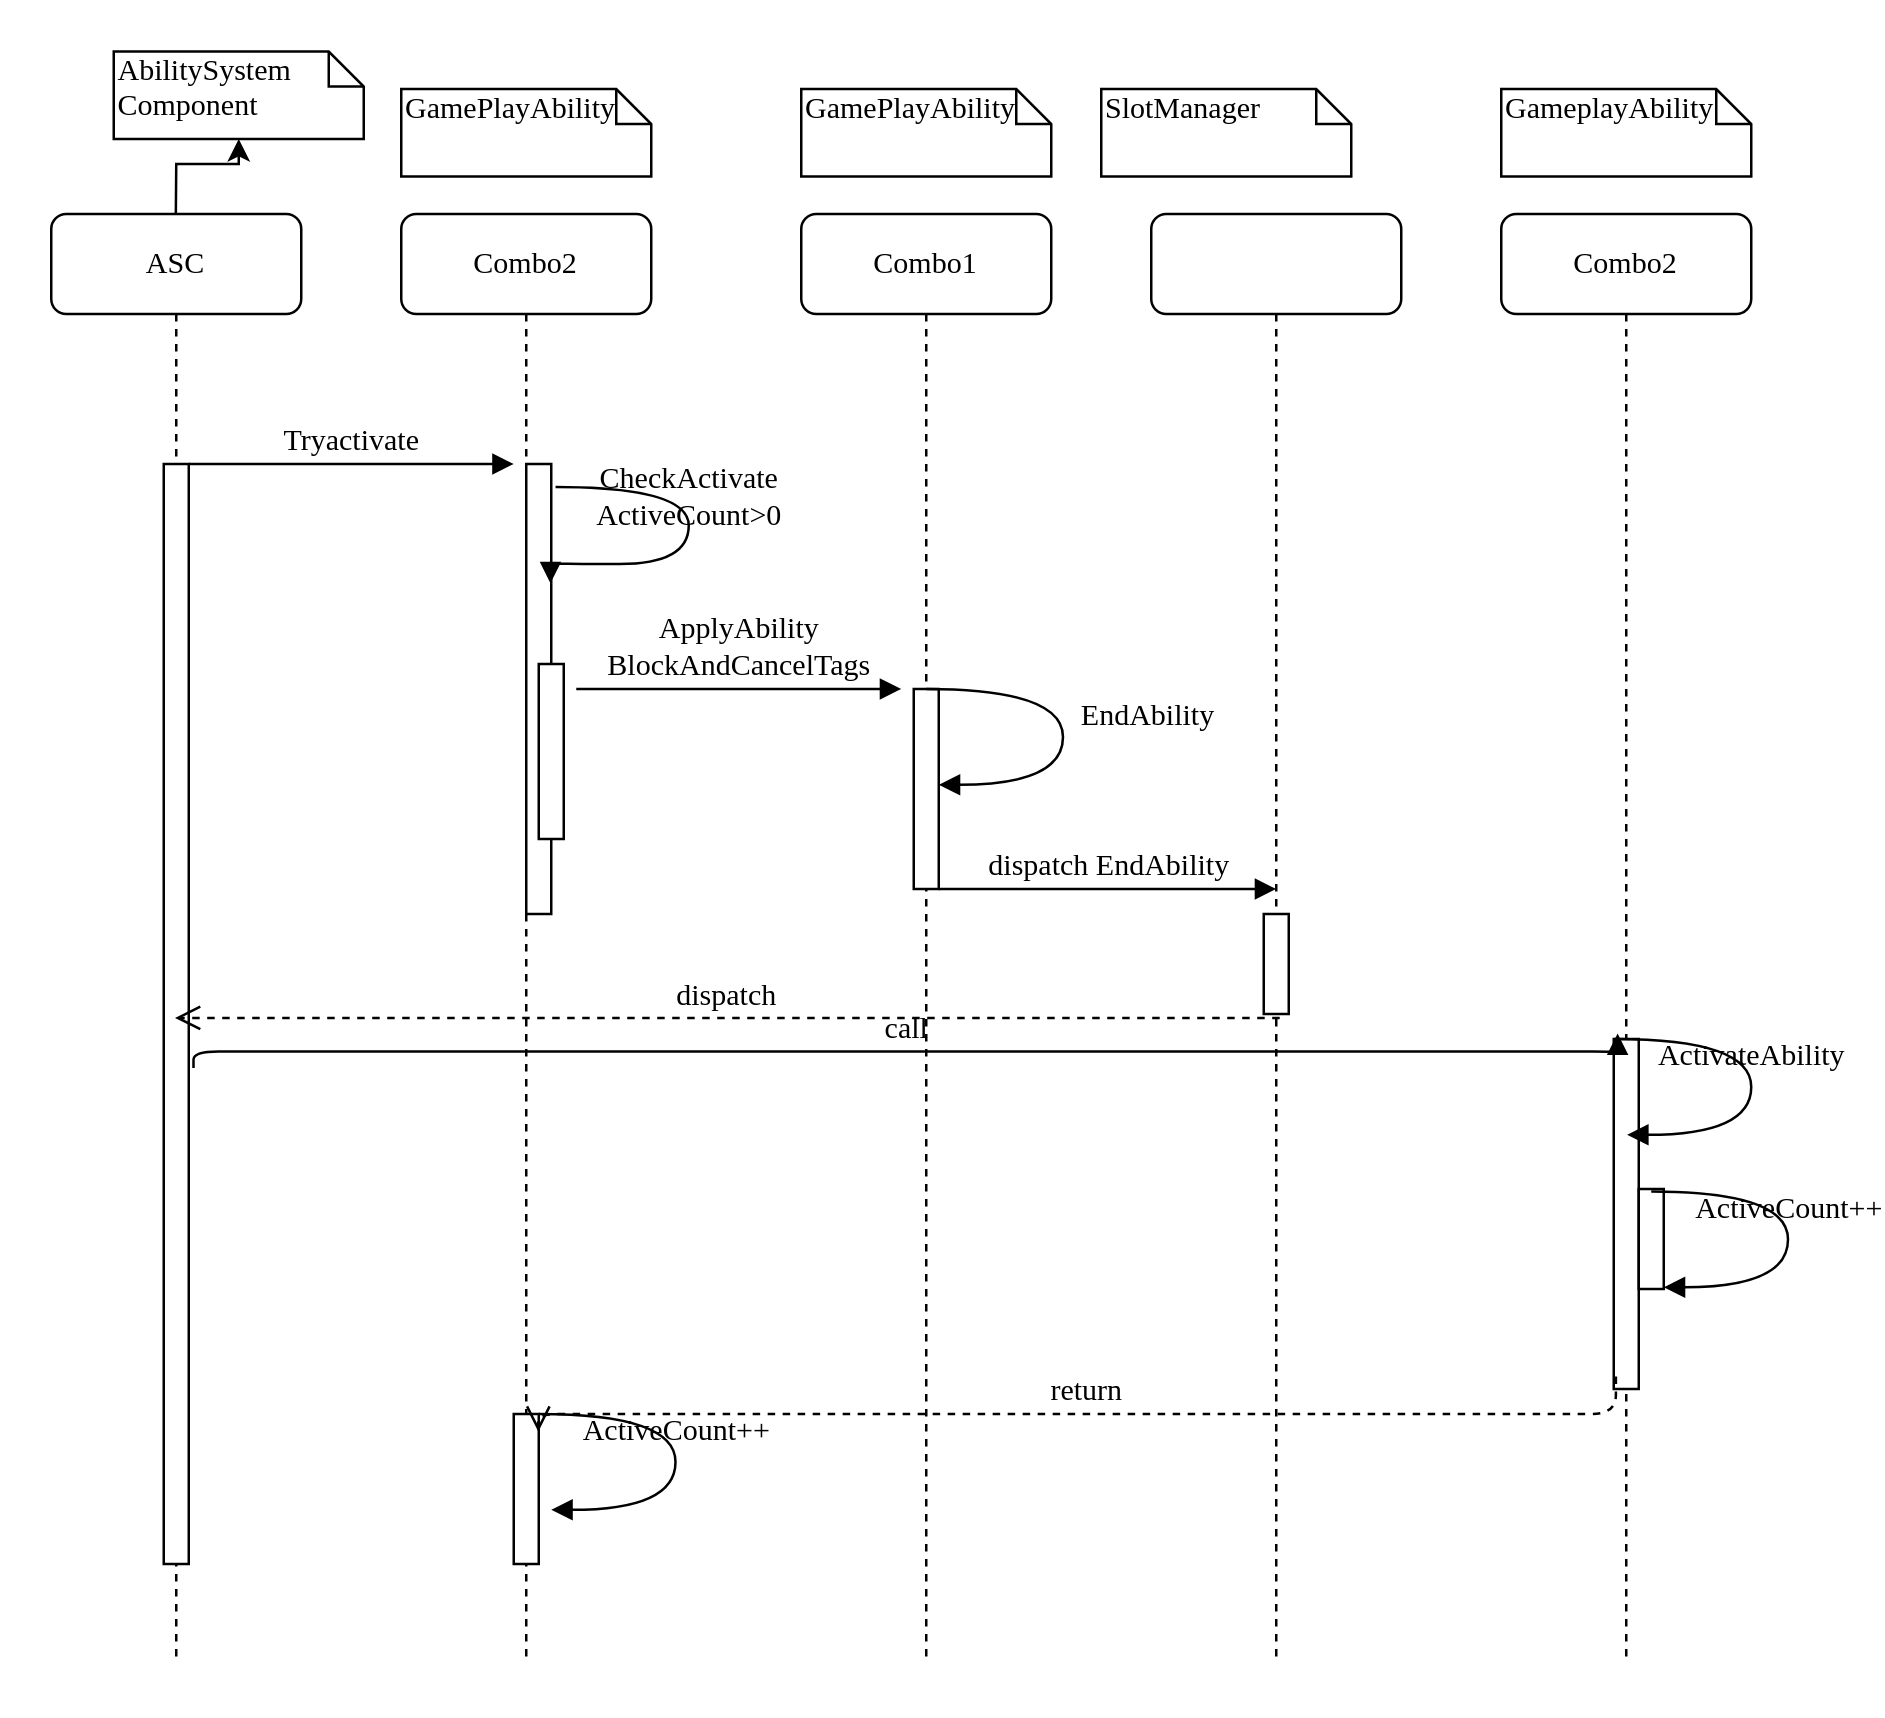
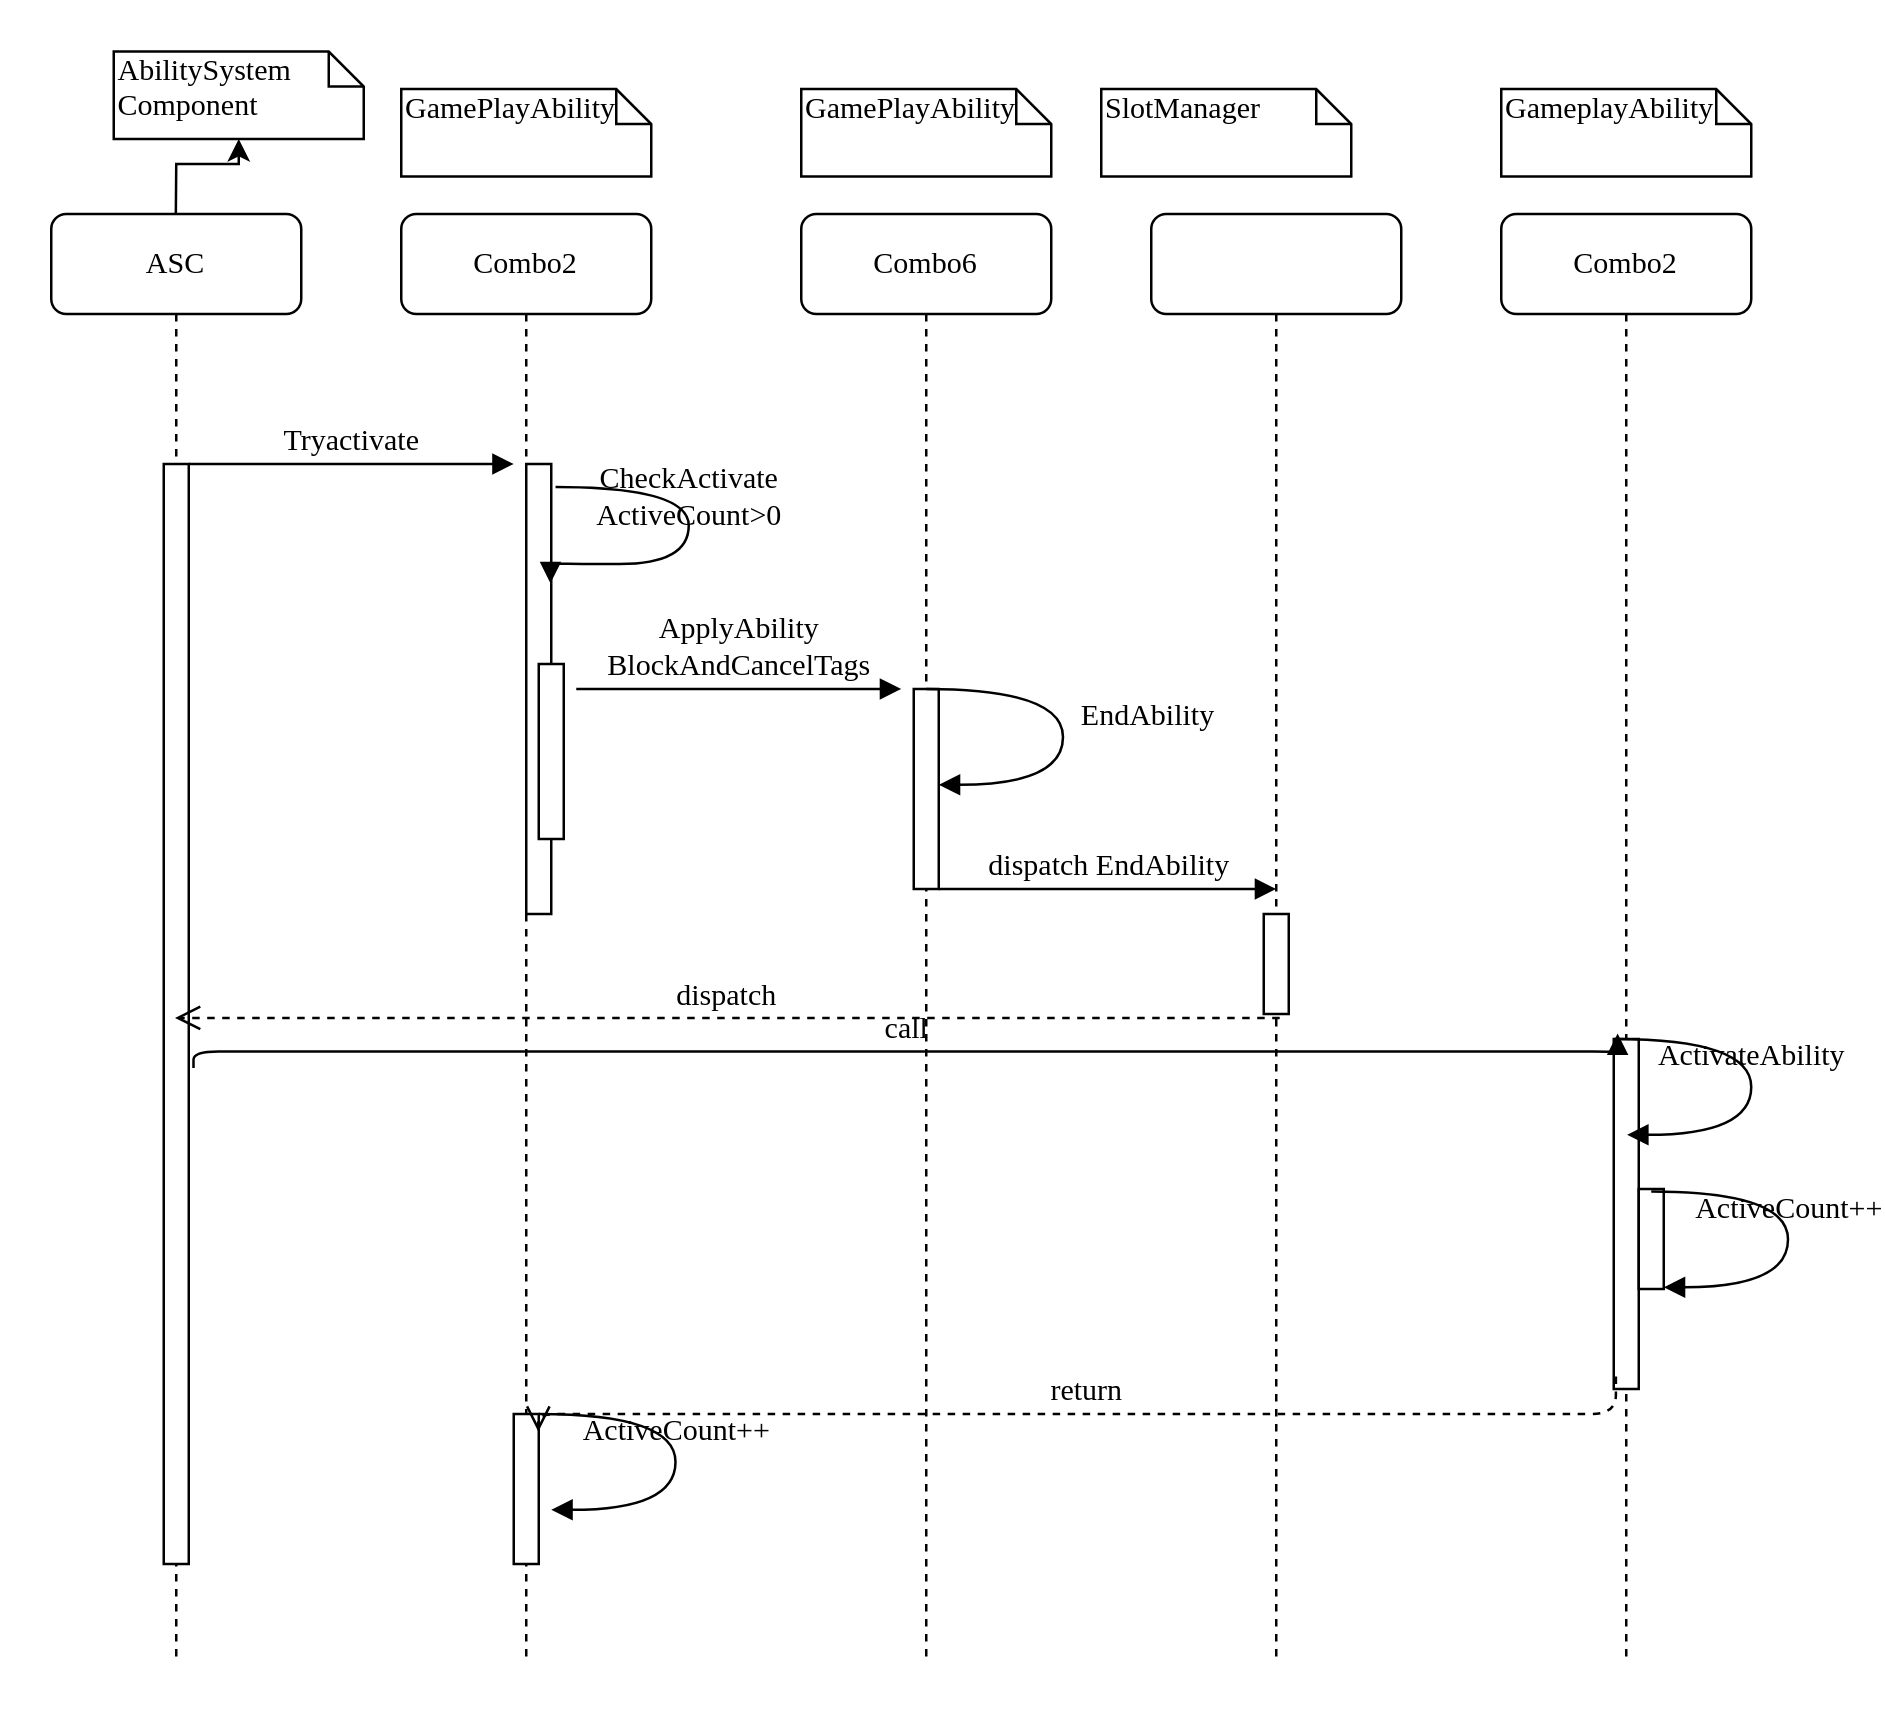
node "Combo1": label "Combo1" -> "Combo6"
